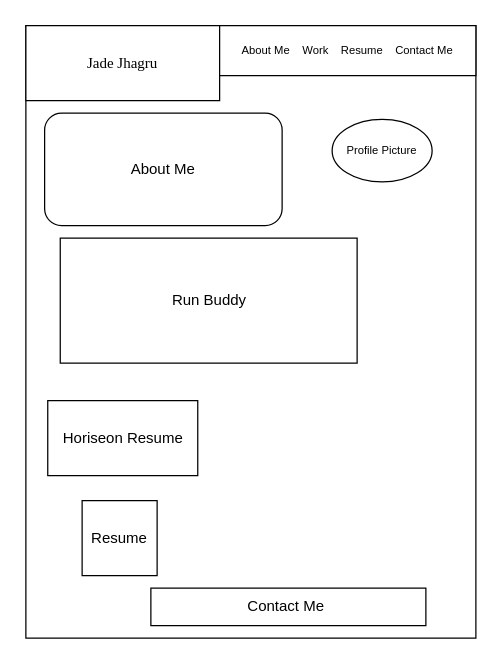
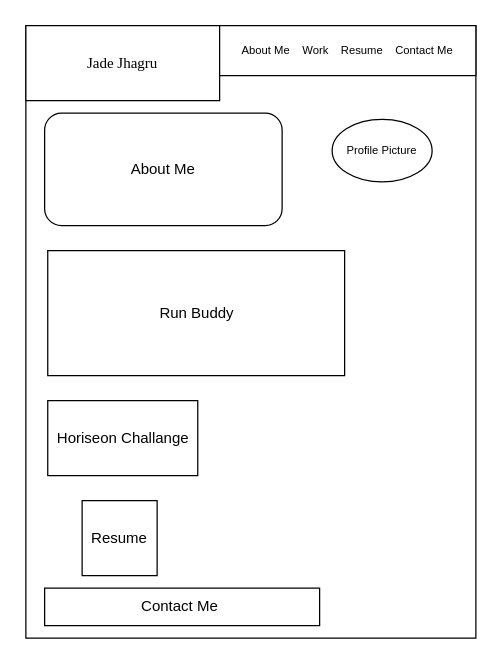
node "Run Buddy": moved (208, 301) -> (196, 313)
node "Horiseon Resume": label "Horiseon Resume" -> "Horiseon Challange"
node "Contact Me": moved (288, 607) -> (182, 607)
